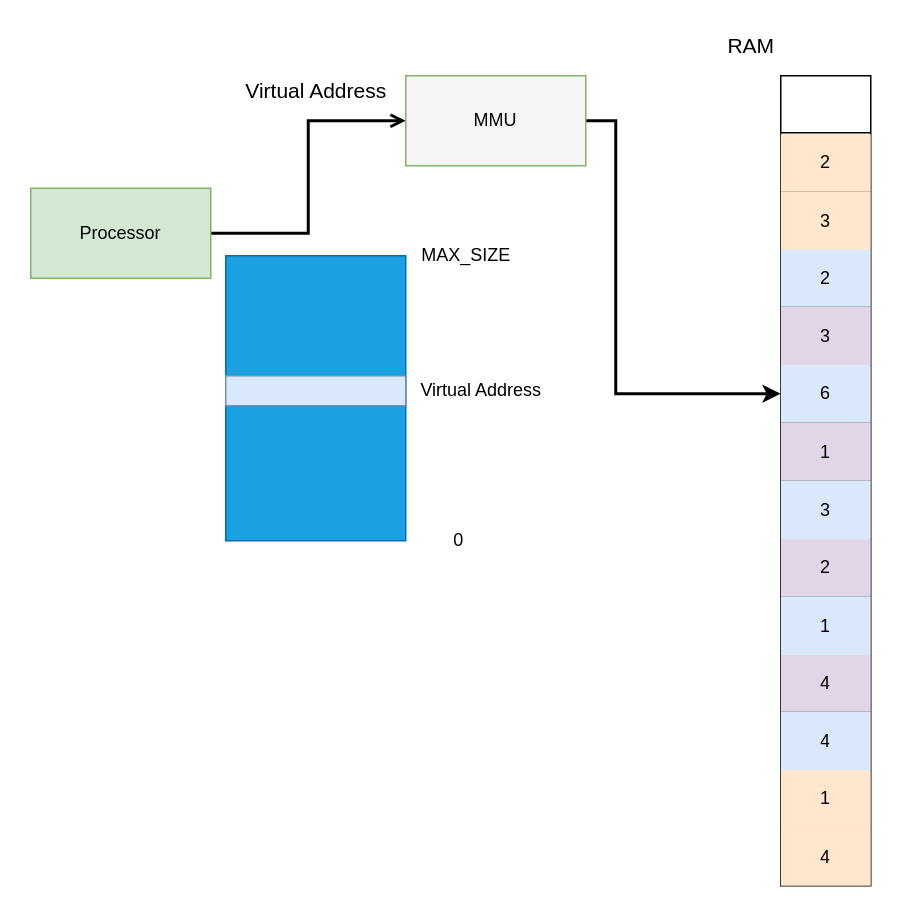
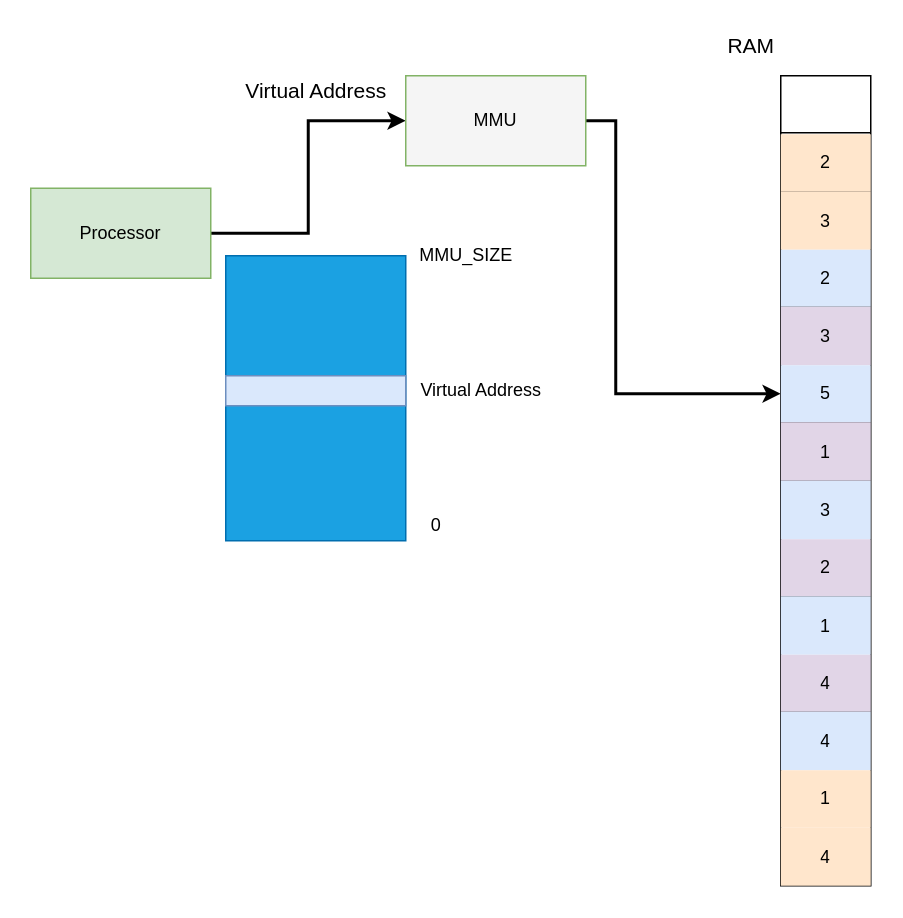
edge "Processor" -> "MMU": arrowhead open -> classic
node "MAX_SIZE": label "MAX_SIZE" -> "MMU_SIZE"
node "6": label "6" -> "5"
node "0": moved (458, 541) -> (436, 526)
